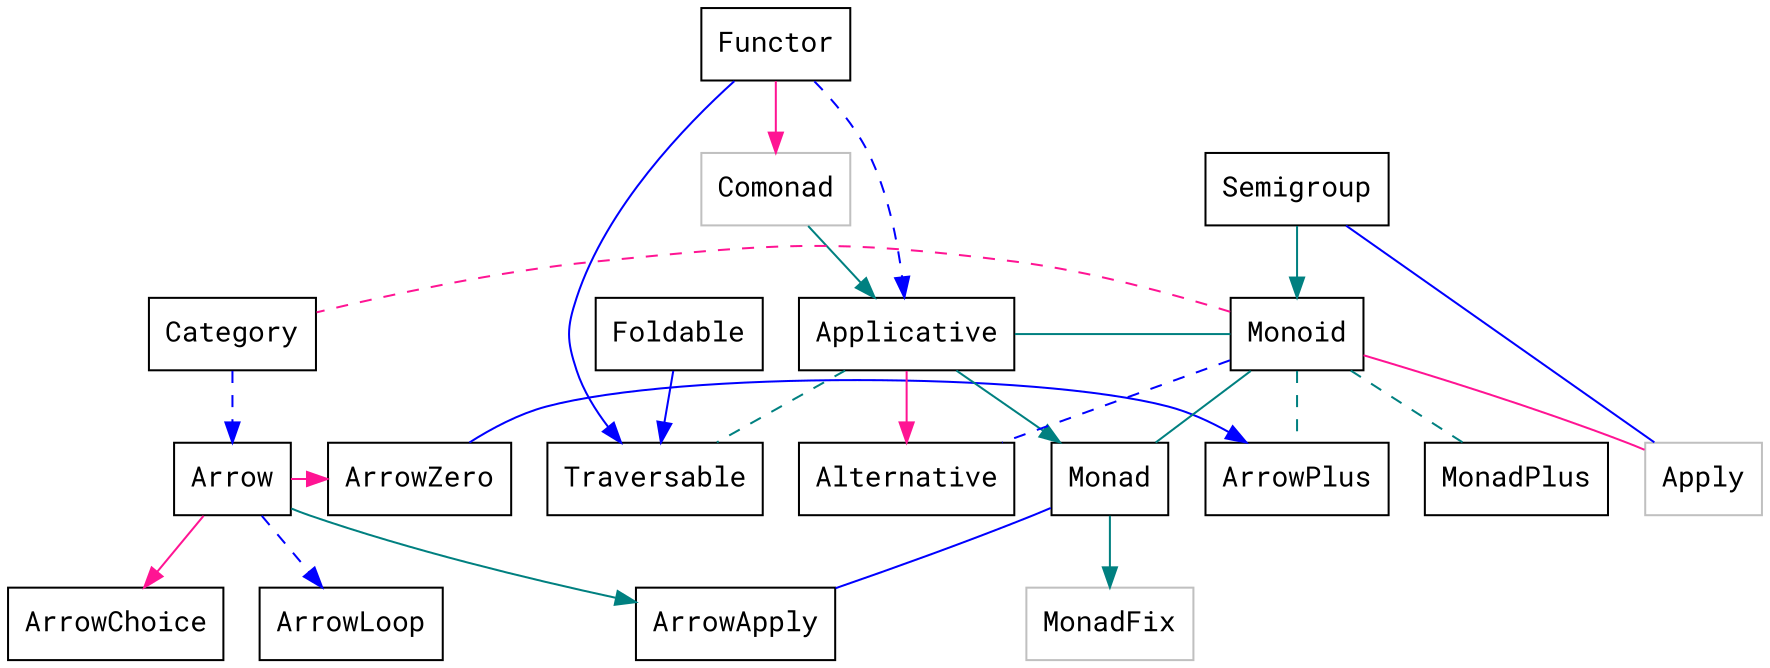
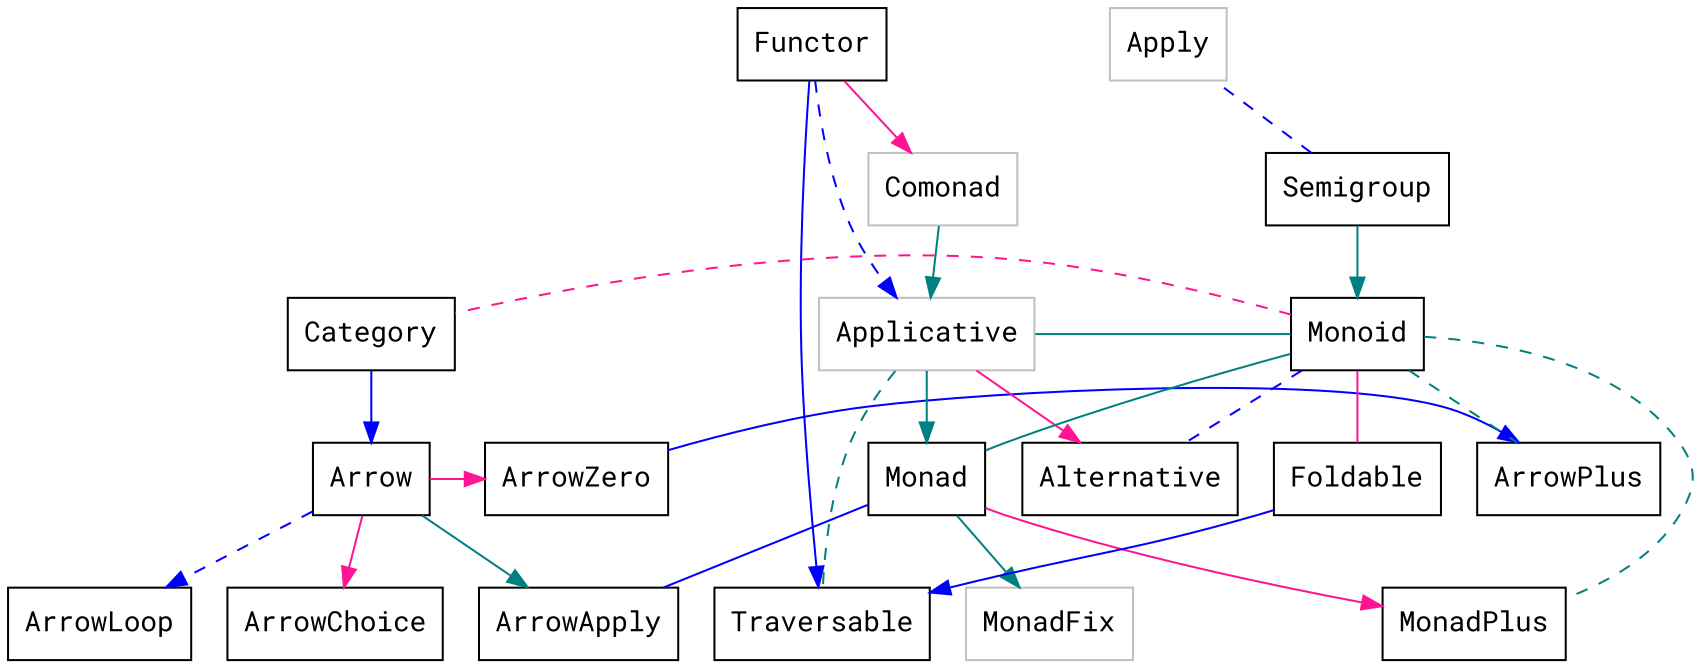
node "Applicative": color black -> grey
edge "Semigroup" -- "Apply": style solid -> dashed
edge "Category" -> "Arrow": style dashed -> solid
edge "Monoid" -- "Apply": now "Monoid" -- "Foldable"
edge "Monad" -> "MonadPlus": added
